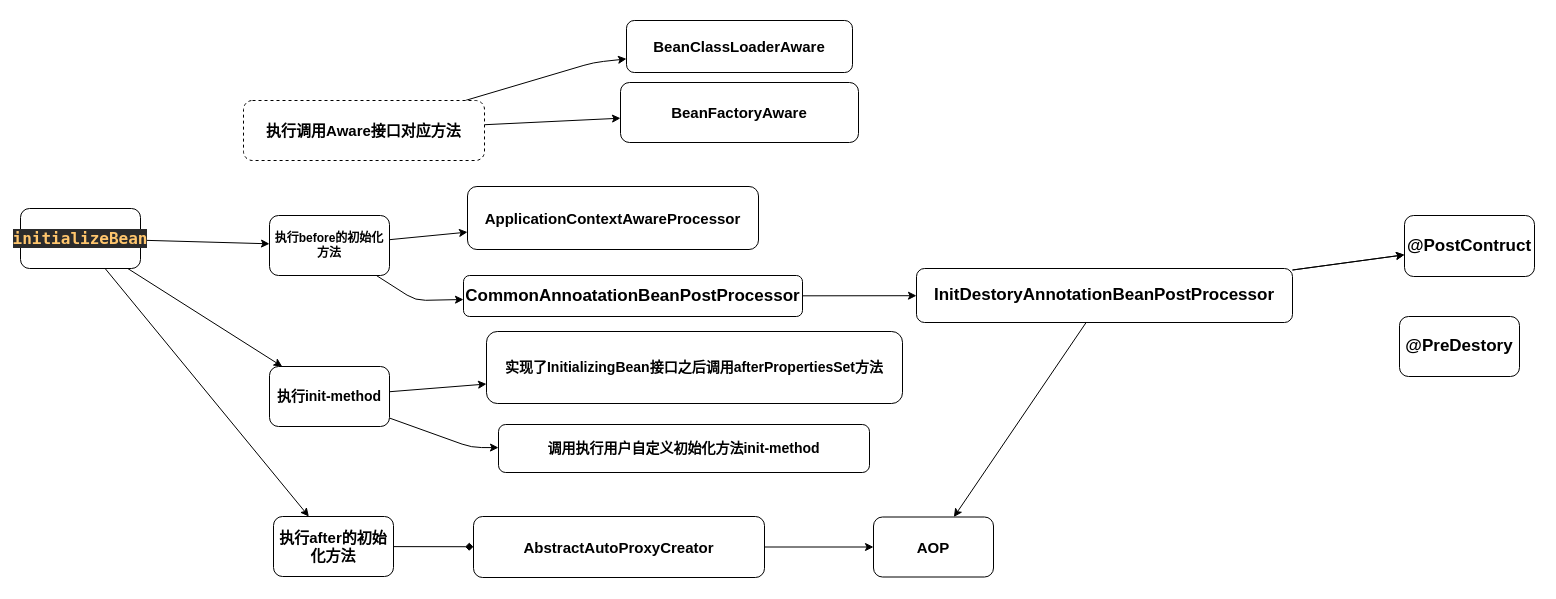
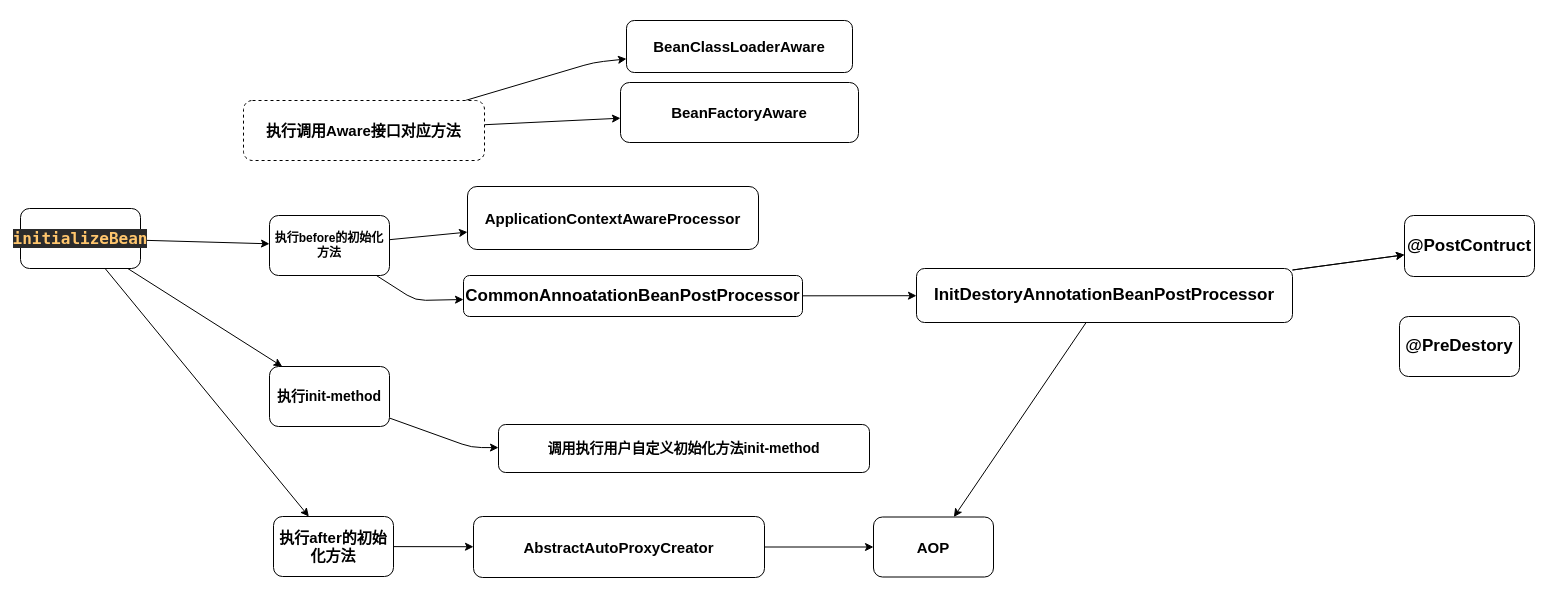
node "实现了InitializingBean接口之后调用afterPropertiesSet方法": removed
edge "执行init-method" -> "实现了InitializingBean接口之后调用afterPropertiesSet方法": removed
edge "执行after的初始化方法" -> "AbstractAutoProxyCreator": arrowhead diamond -> classic
